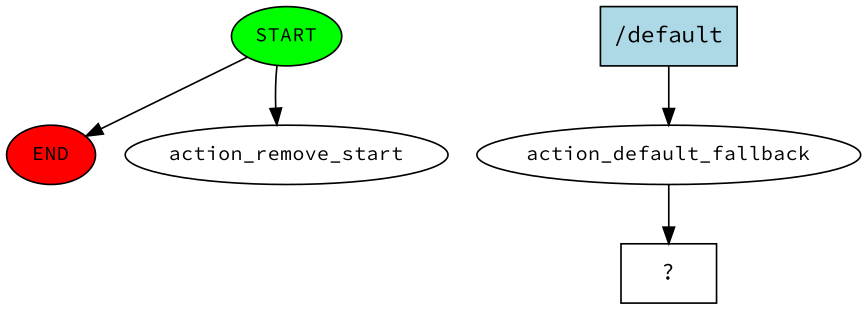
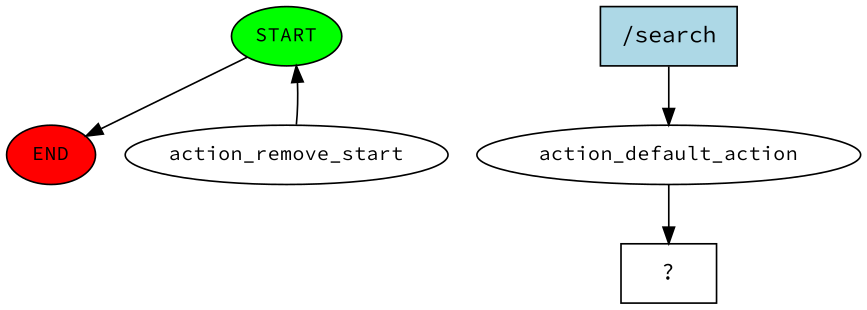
node "/default": label "/default" -> "/search"
edge "START" -> "action_remove_start": reversed
node "action_default_fallback": label "action_default_fallback" -> "action_default_action"
